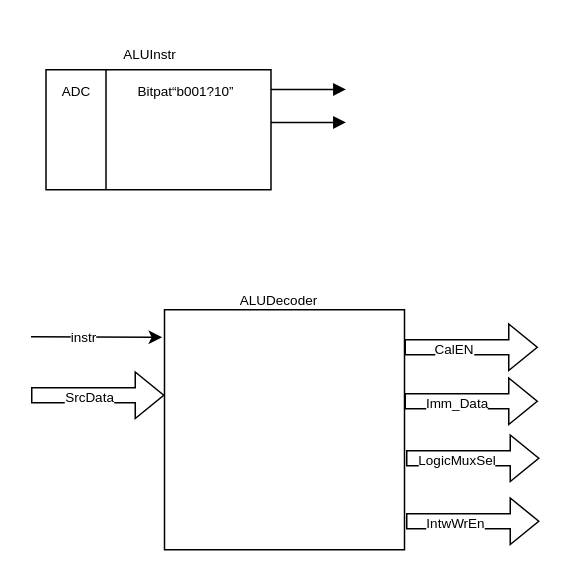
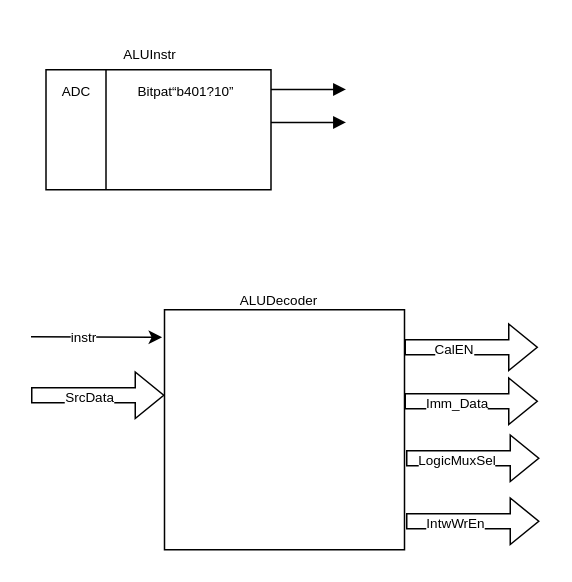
node "Bitpat“b001?10”": label "Bitpat“b001?10”" -> "Bitpat“b401?10”"
